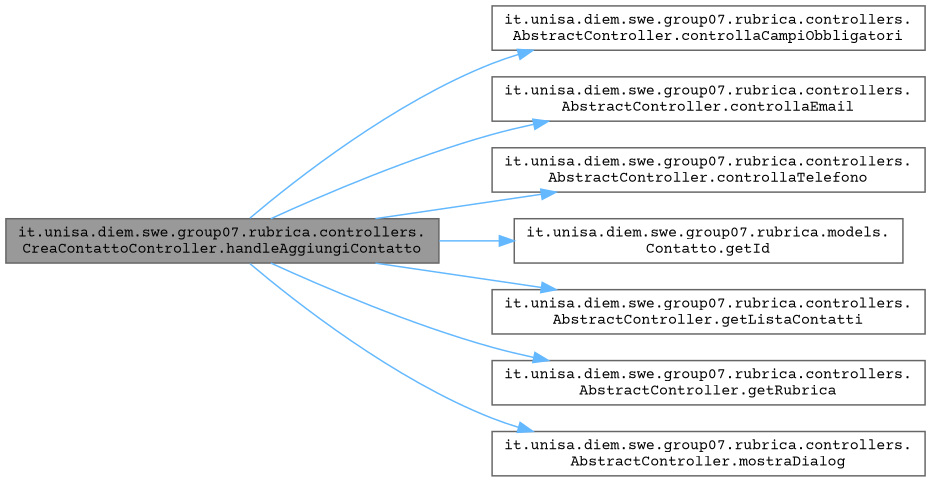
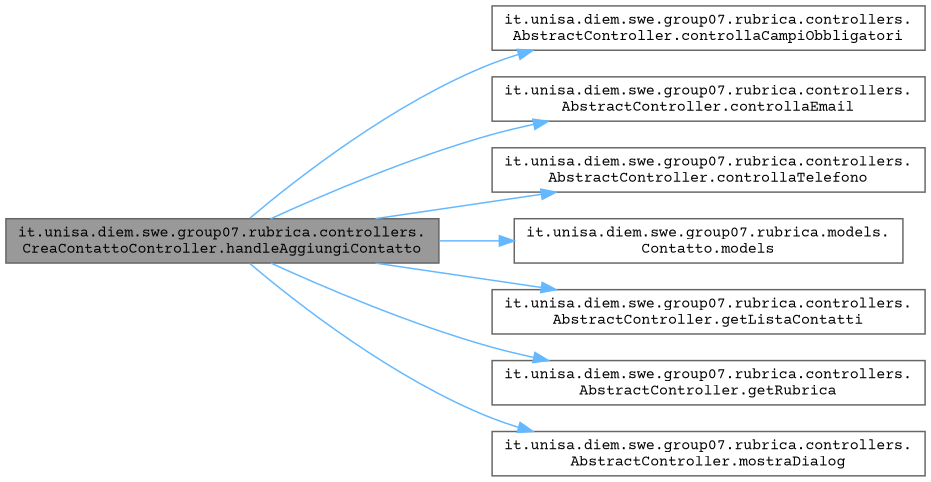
node "it.unisa.diem.swe.group07.rubrica.models. Contatto.getId": label "it.unisa.diem.swe.group07.rubrica.models. Contatto.getId" -> "it.unisa.diem.swe.group07.rubrica.models. Contatto.models"
